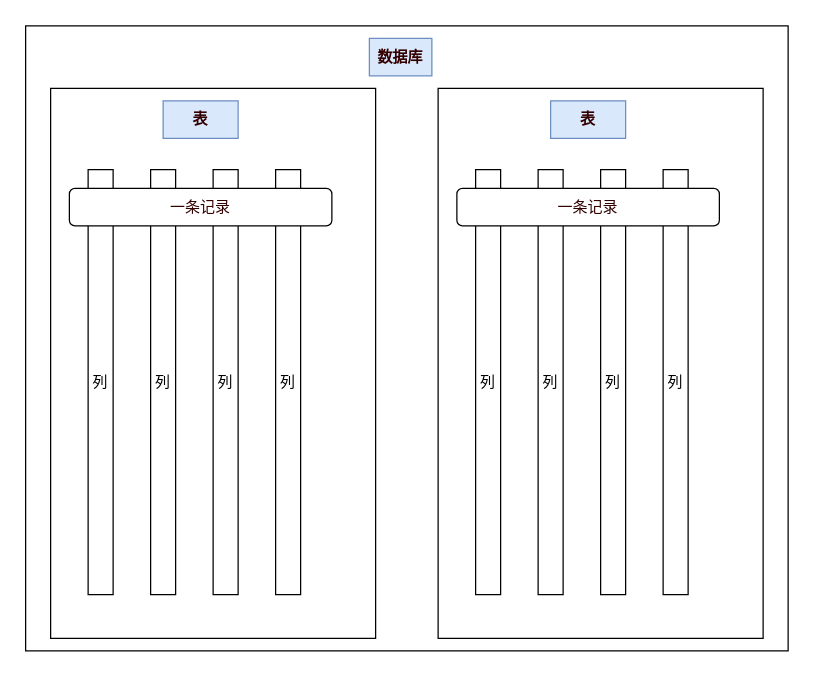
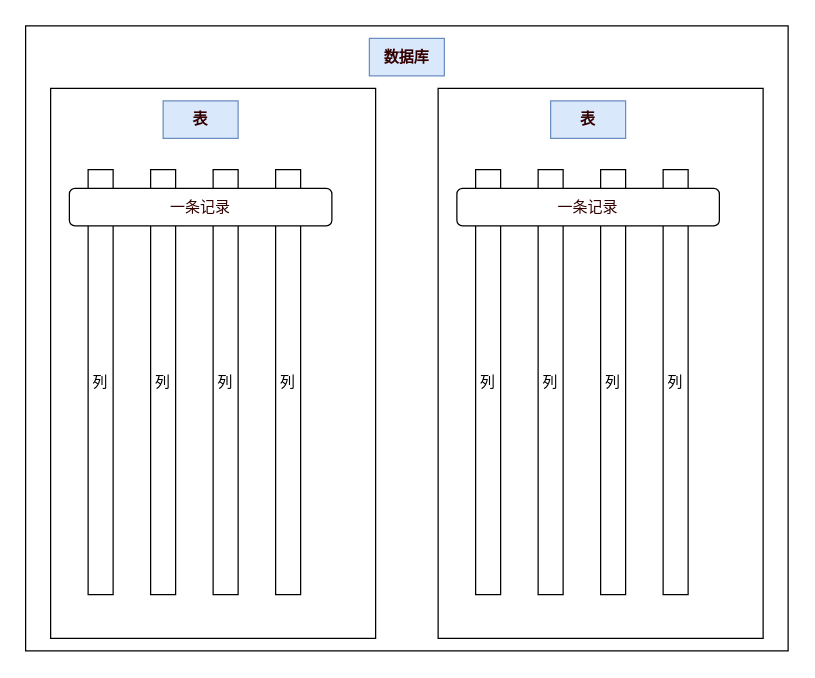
node "数据库": size 63x38 -> 75x38
